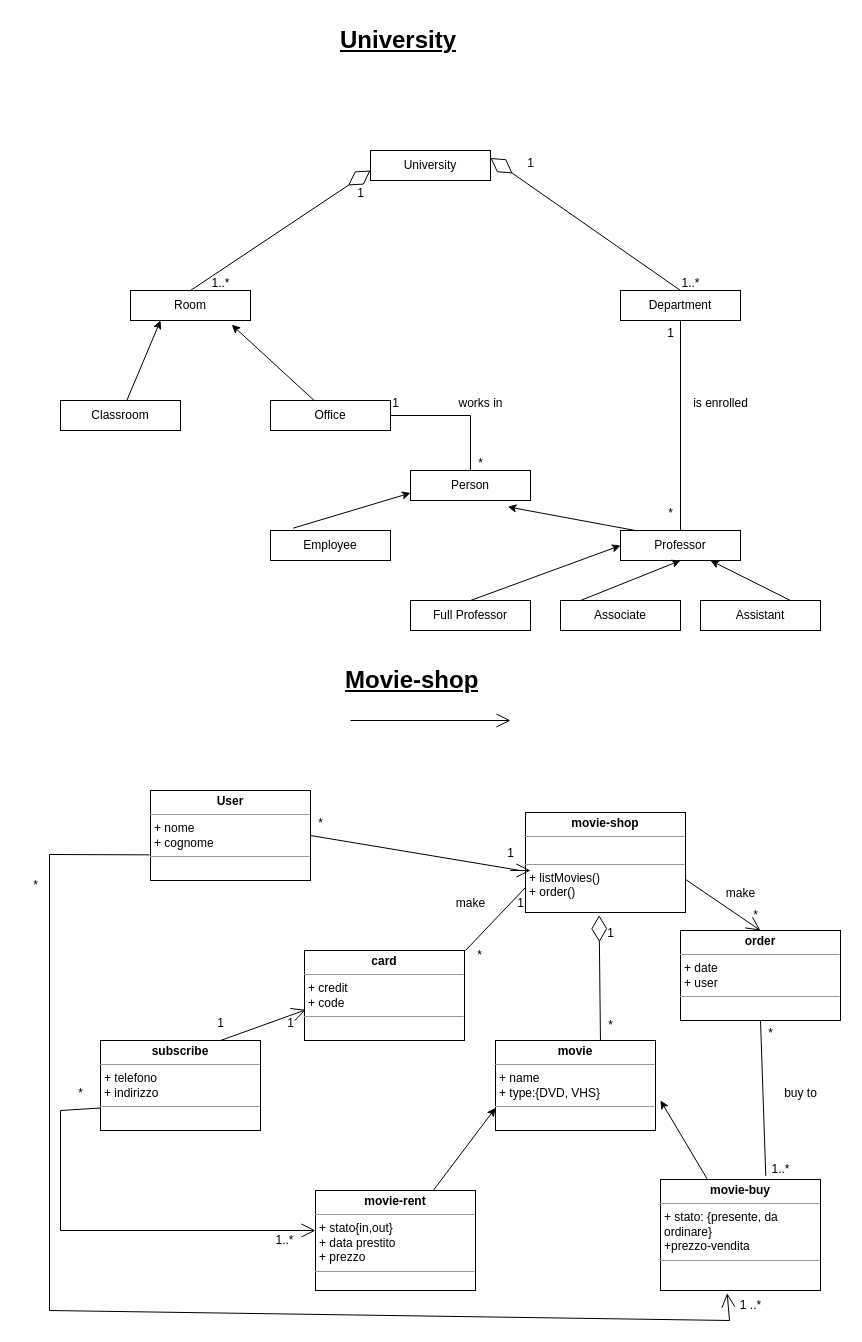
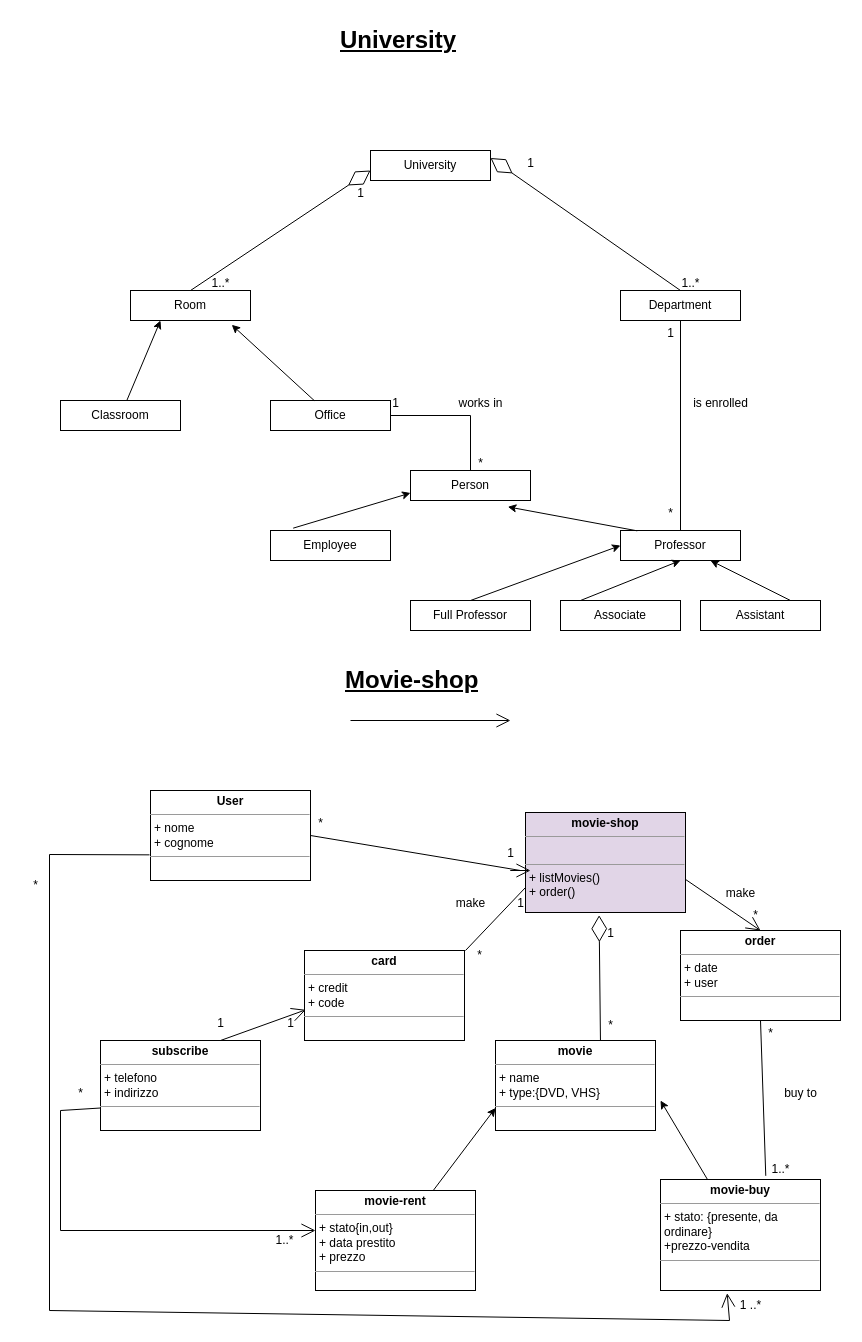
node "movie-shop + listMovies() + order()": fillcolor #ffffff -> #e1d5e7
